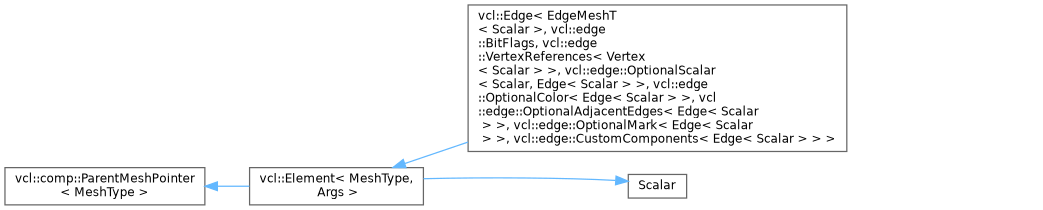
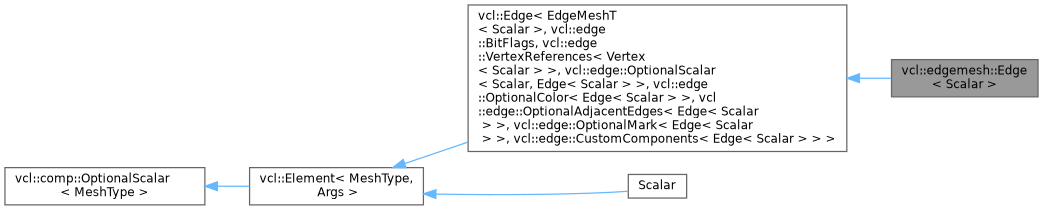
node "vcl::edgemesh::Edge < Scalar >": added
edge "vcl::Element< MeshType, Args >" -> "Scalar": reversed
node "vcl::comp::ParentMeshPointer < MeshType >": label "vcl::comp::ParentMeshPointer < MeshType >" -> "vcl::comp::OptionalScalar < MeshType >"
